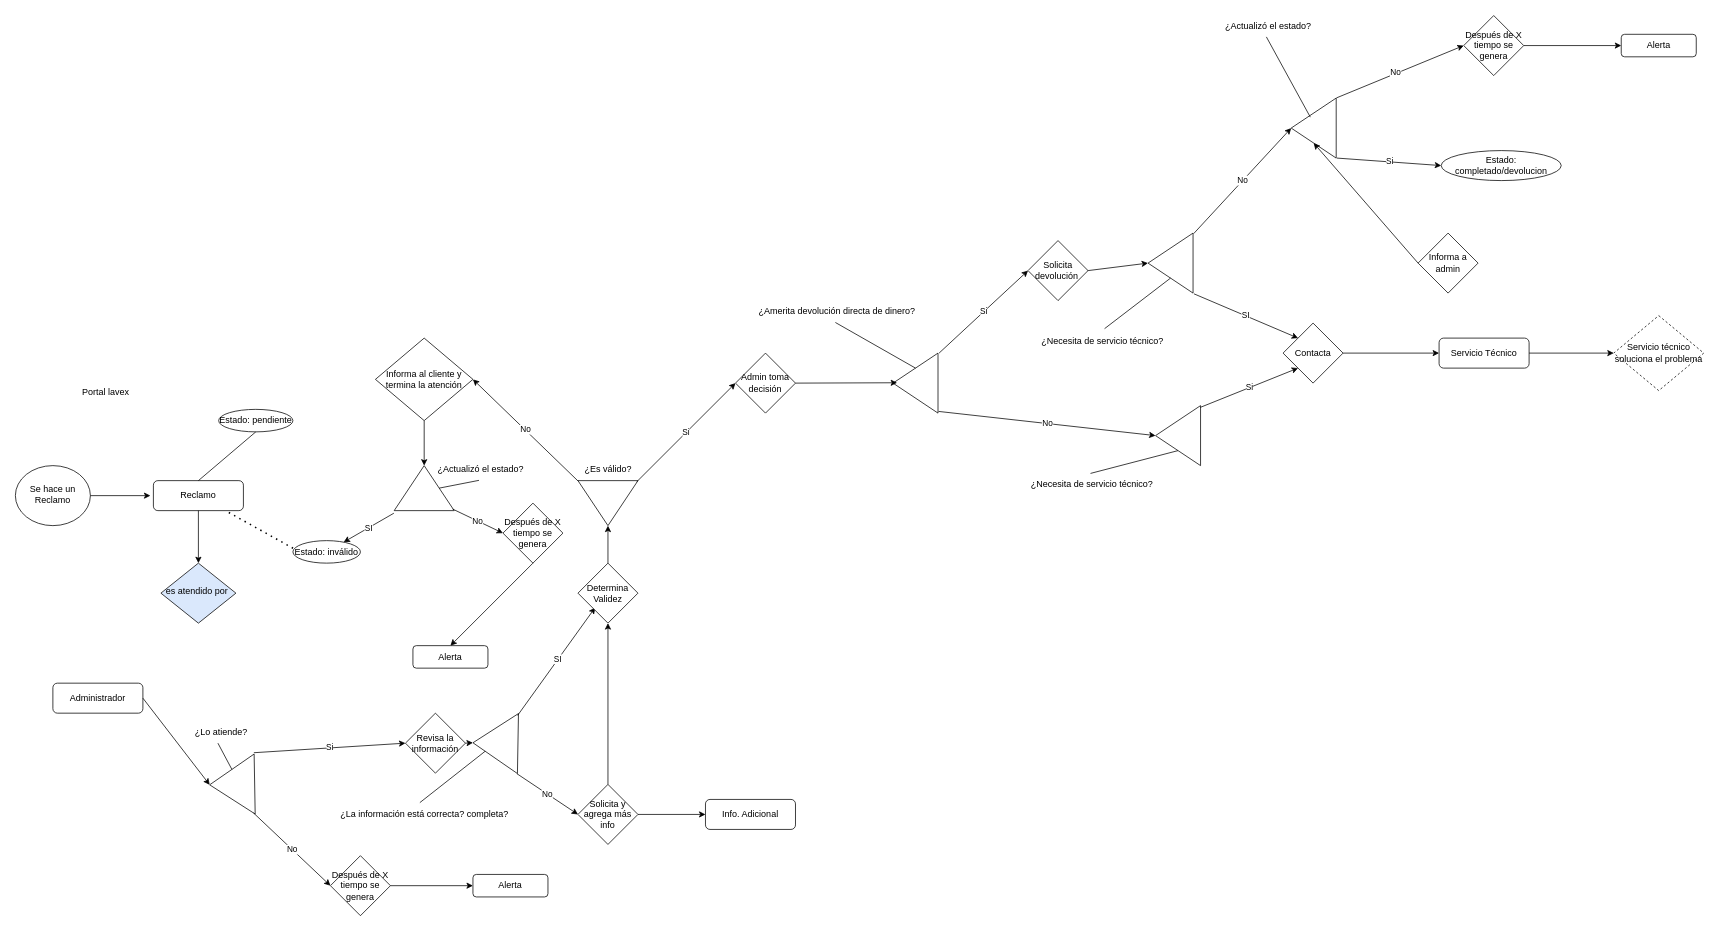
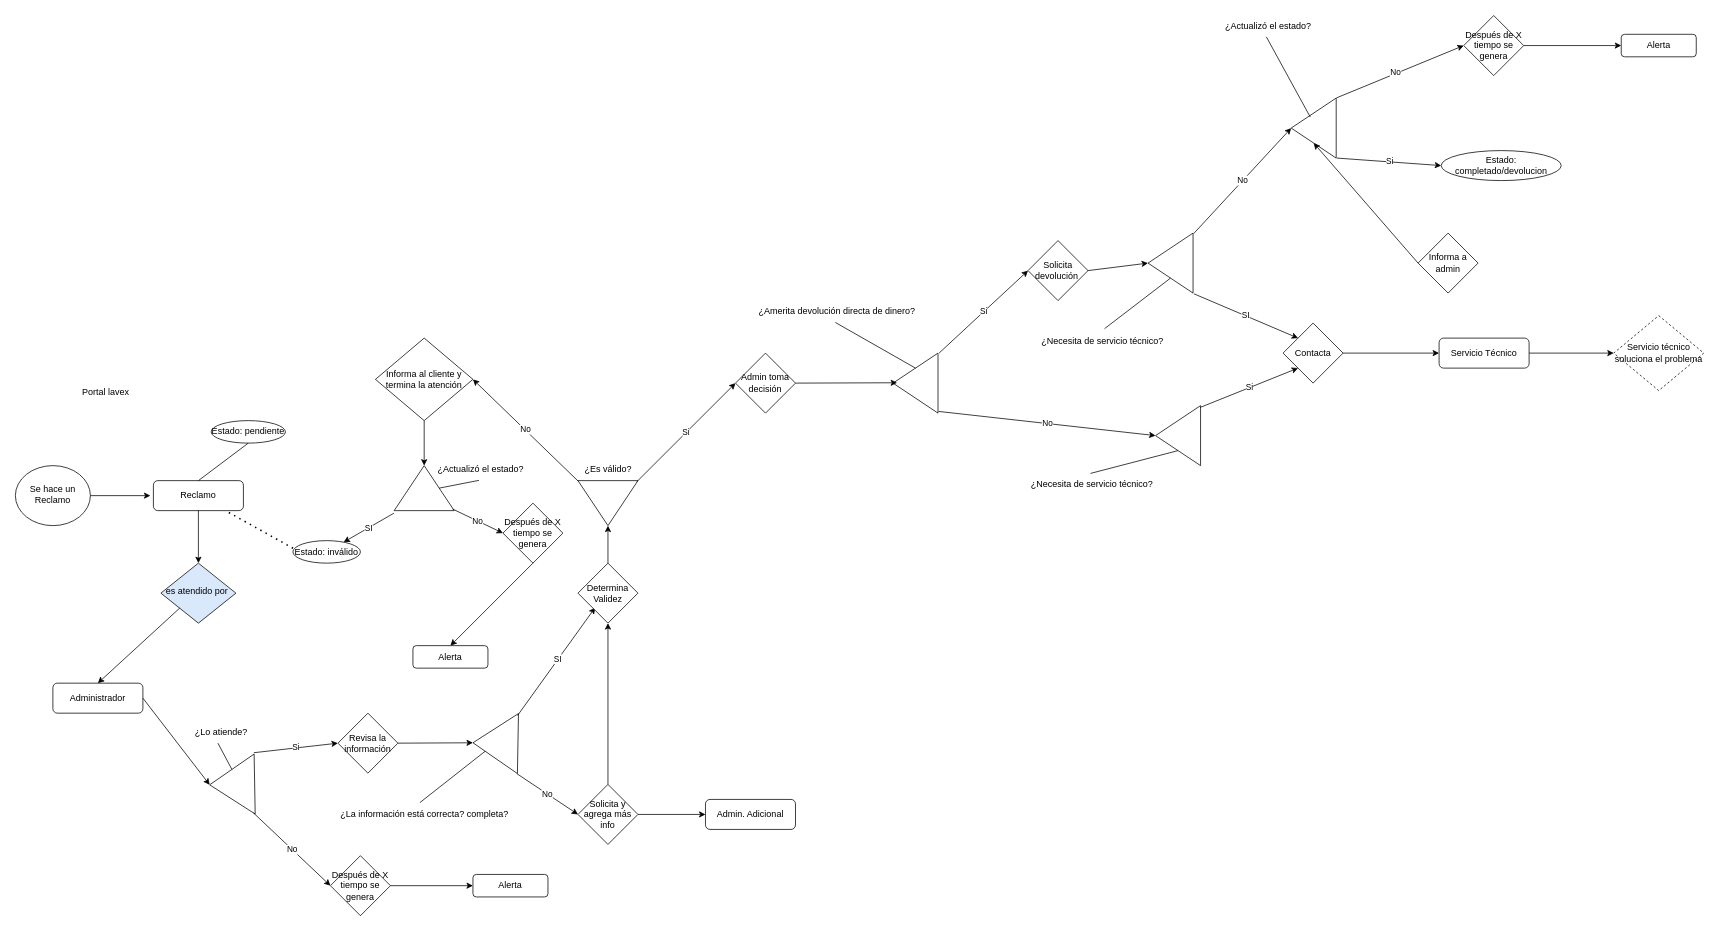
node "Estado: pendiente": moved (256, 420) -> (248, 432)
edge "es atendido por" -> "Administrador": added
node "Revisa la información": moved (435, 743) -> (368, 743)
node "Info. Adicional": label "Info. Adicional" -> "Admin. Adicional"
